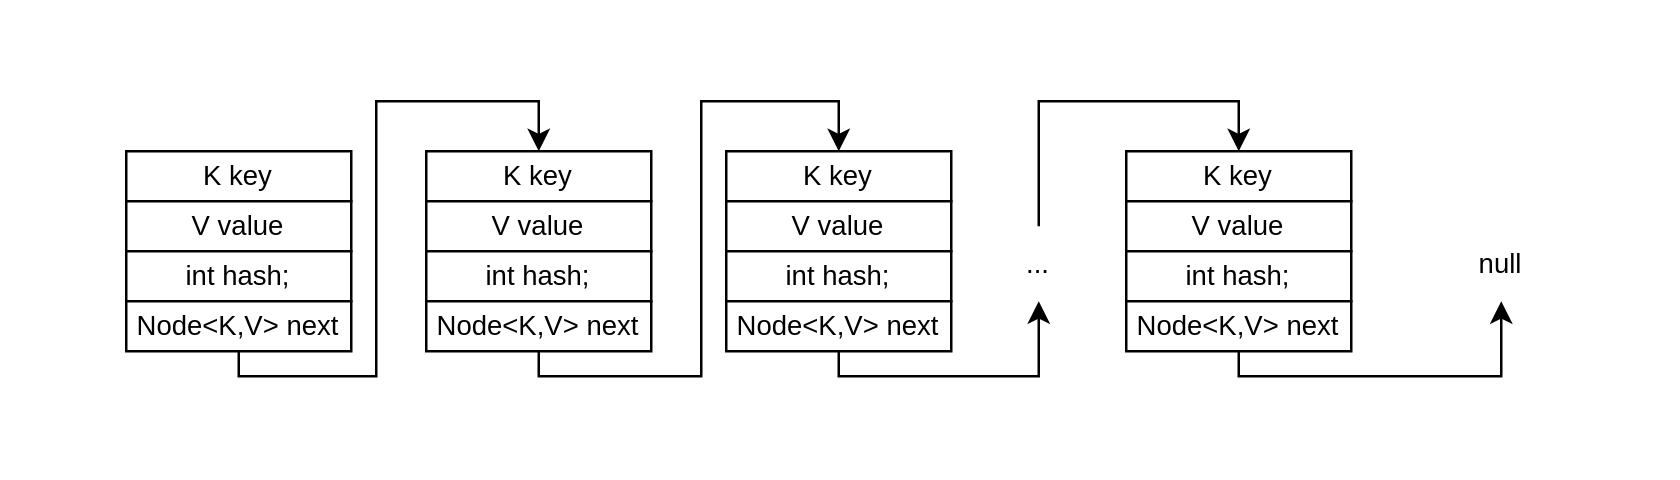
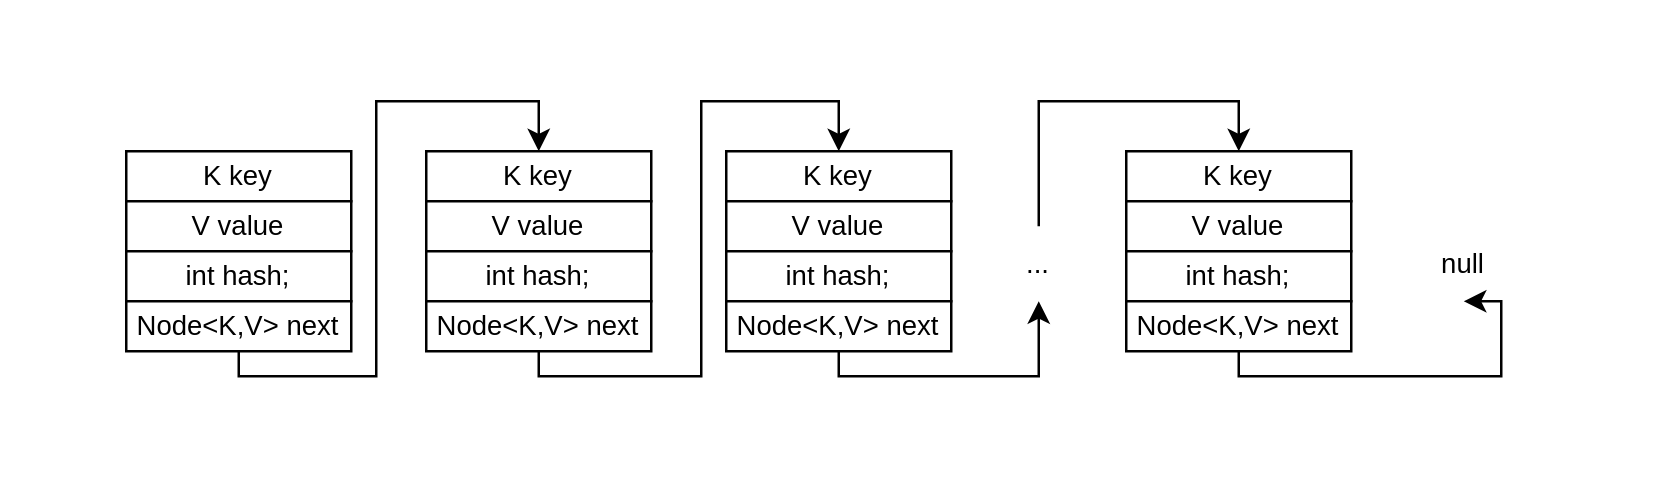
node "null": moved (1501, 264) -> (1464, 264)
